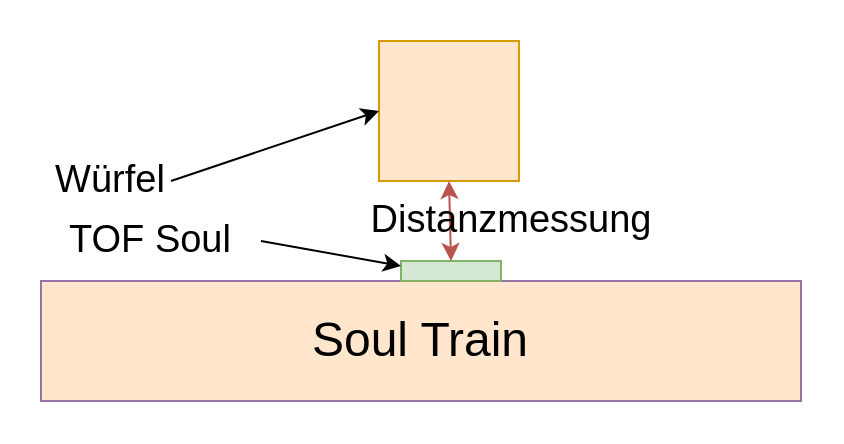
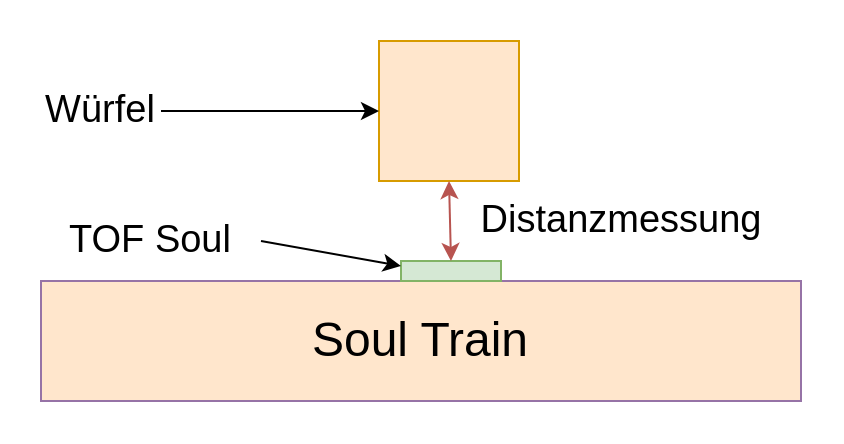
node "Würfel": moved (111, 181) -> (101, 111)
node "Distanzmessung": moved (512, 221) -> (622, 221)
